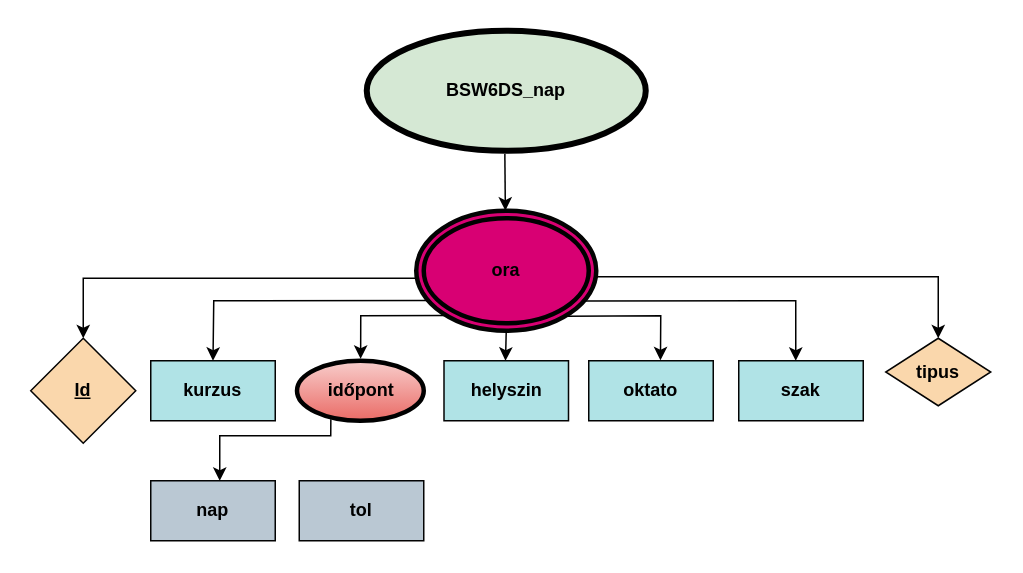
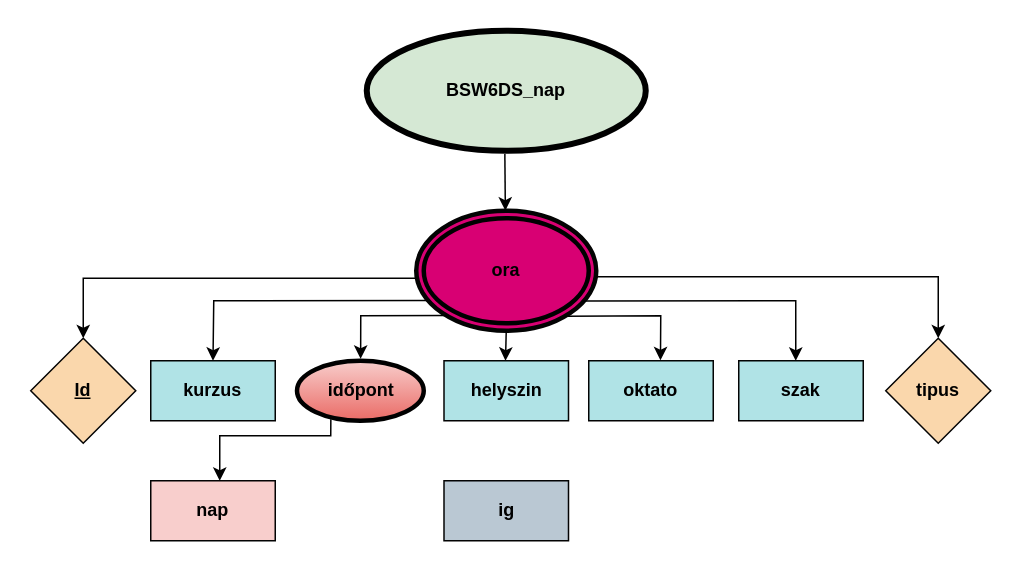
node "tipus": size 105x68 -> 105x105
node "nap": fillcolor #bac8d3 -> #f8cecc
node "tol": removed
node "ig": added
